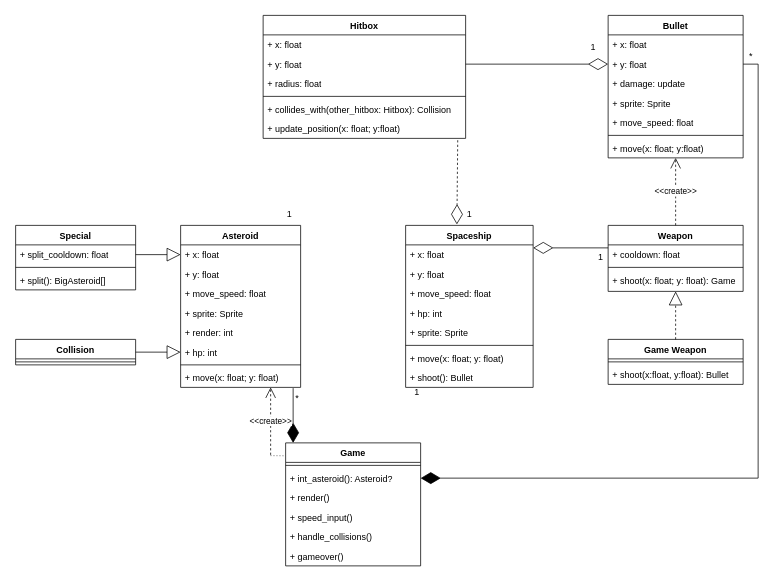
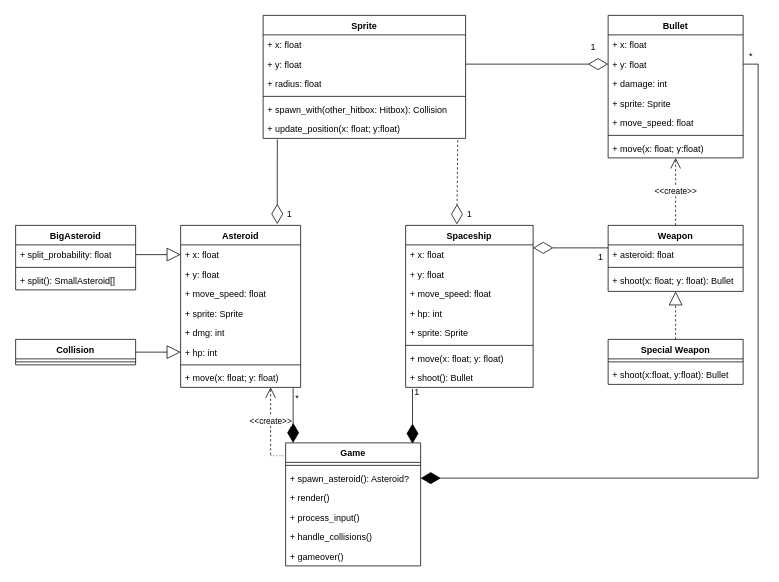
node "Hitbox": label "Hitbox" -> "Sprite"
node "+ damage: update": label "+ damage: update" -> "+ damage: int"
node "+ collides_with(other_hitbox: Hitbox): Collision": label "+ collides_with(other_hitbox: Hitbox): Collision" -> "+ spawn_with(other_hitbox: Hitbox): Collision"
edge "+ update_position(x: float; y:float)" -> "Asteroid": added
node "Special": label "Special" -> "BigAsteroid"
node "+ split_cooldown: float": label "+ split_cooldown: float" -> "+ split_probability: float"
node "+ cooldown: float": label "+ cooldown: float" -> "+ asteroid: float"
node "+ split(): BigAsteroid[]": label "+ split(): BigAsteroid[]" -> "+ split(): SmallAsteroid[]"
node "+ shoot(x: float; y: float): Game": label "+ shoot(x: float; y: float): Game" -> "+ shoot(x: float; y: float): Bullet"
node "+ render: int": label "+ render: int" -> "+ dmg: int"
node "Game Weapon": label "Game Weapon" -> "Special Weapon"
edge "+ shoot(): Bullet" -> "Game": added
node "+ int_asteroid(): Asteroid?": label "+ int_asteroid(): Asteroid?" -> "+ spawn_asteroid(): Asteroid?"
node "+ speed_input()": label "+ speed_input()" -> "+ process_input()"
